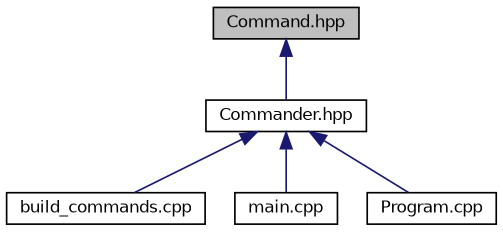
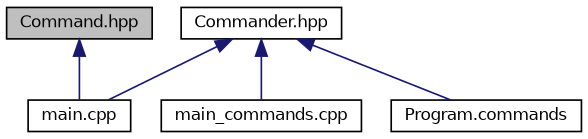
edge "Commander.hpp" -> "Command.hpp": now "main.cpp" -> "Command.hpp"
node "build_commands.cpp": label "build_commands.cpp" -> "main_commands.cpp"
node "Program.cpp": label "Program.cpp" -> "Program.commands"
